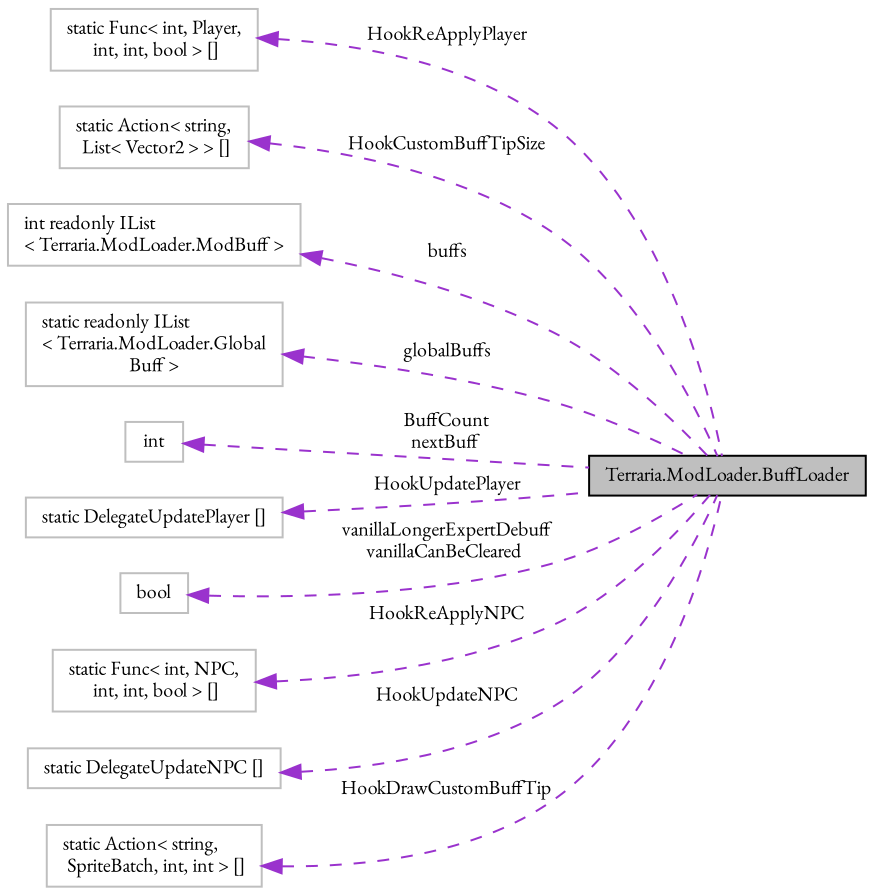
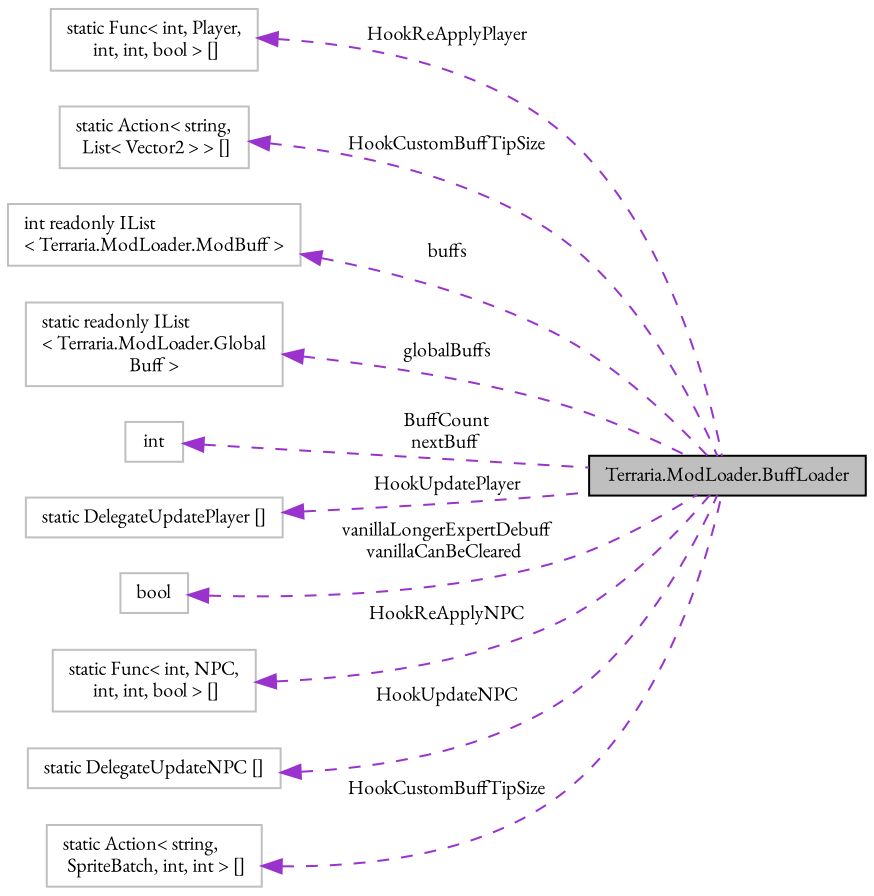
edge "Terraria.ModLoader.BuffLoader" -> "static Action< string, SpriteBatch, int, int > []": label " HookDrawCustomBuffTip" -> " HookCustomBuffTipSize"
